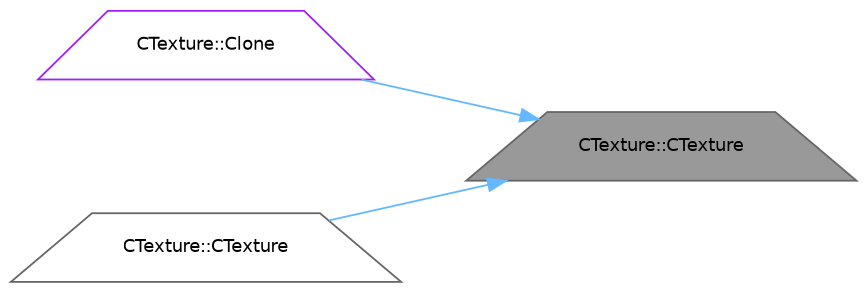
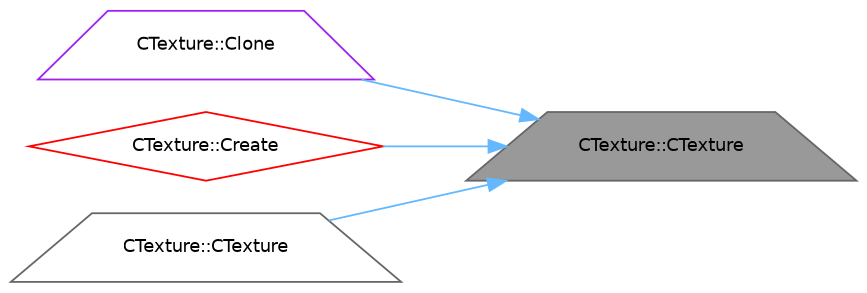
node "CTexture::Create": added
